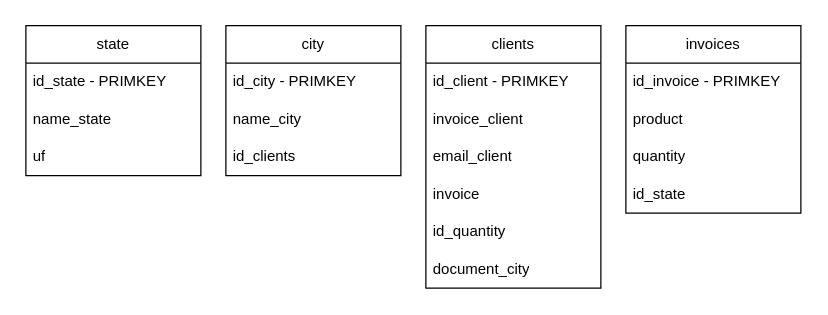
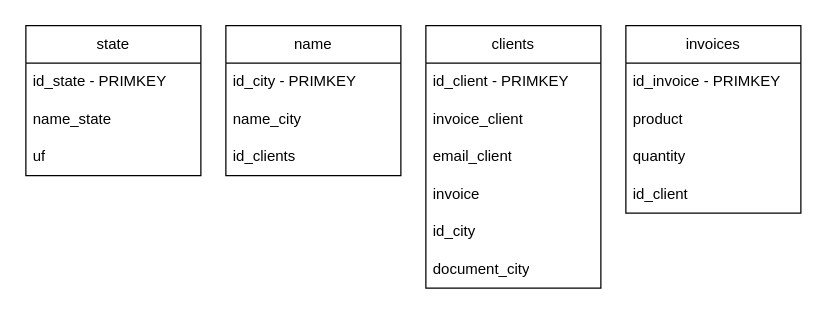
node "city": label "city" -> "name"
node "id_state": label "id_state" -> "id_client"
node "id_quantity": label "id_quantity" -> "id_city"
